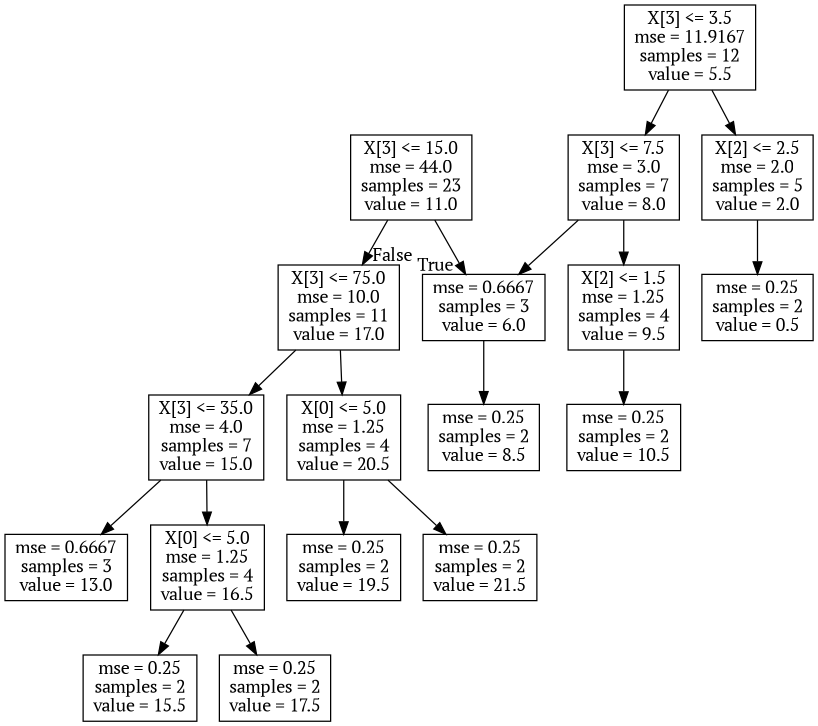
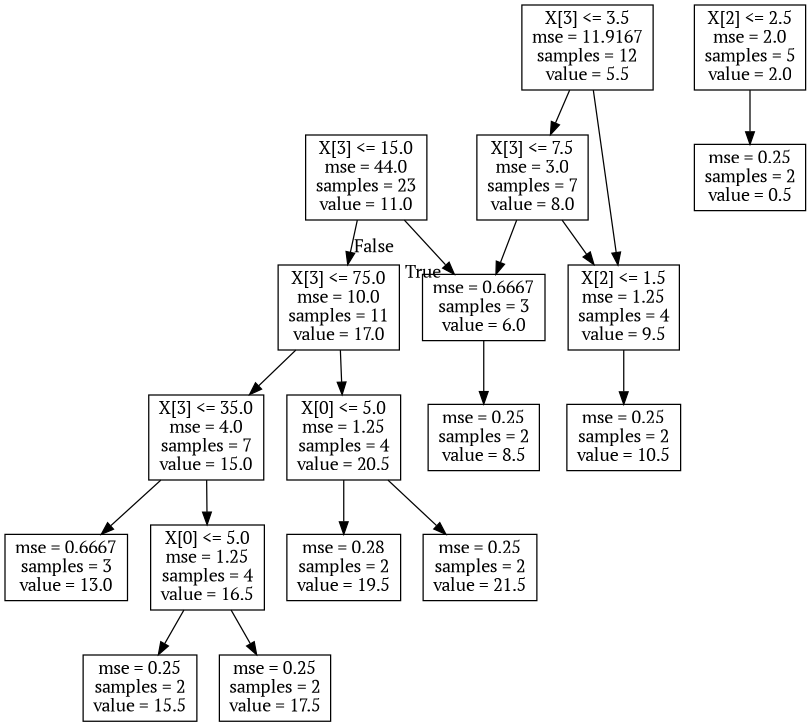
edge "X[3] <= 3.5 mse = 11.9167 samples = 12 value = 5.5" -> "X[2] <= 2.5 mse = 2.0 samples = 5 value = 2.0": now "X[3] <= 3.5 mse = 11.9167 samples = 12 value = 5.5" -> "X[2] <= 1.5 mse = 1.25 samples = 4 value = 9.5"
node "mse = 0.25 samples = 2 value = 19.5": label "mse = 0.25 samples = 2 value = 19.5" -> "mse = 0.28 samples = 2 value = 19.5"
